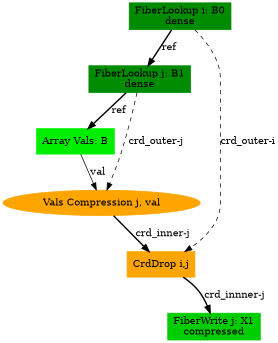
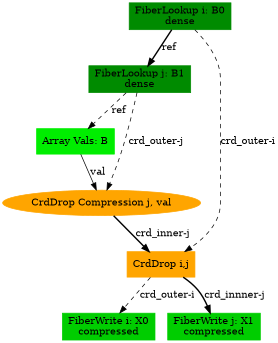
edge "FiberLookup j: B1 dense" -> "Array Vals: B": style bold -> dashed
node "Vals Compression j, val": label "Vals Compression j, val" -> "CrdDrop Compression j, val"
node "FiberWrite i: X0 compressed": added
